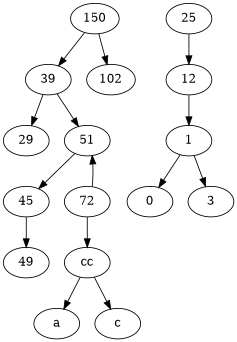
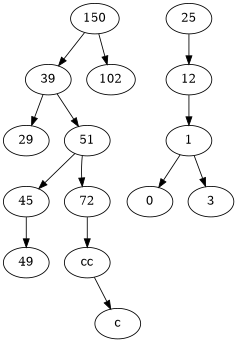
edge "72" -> "51": reversed
node "a": removed
